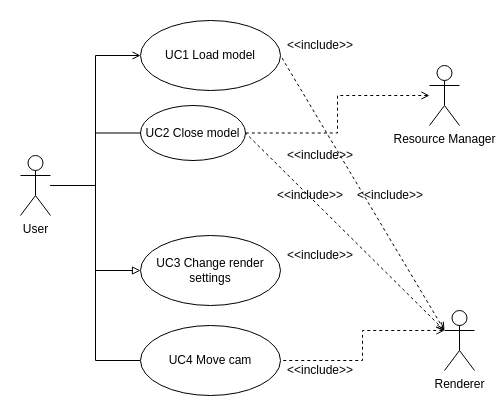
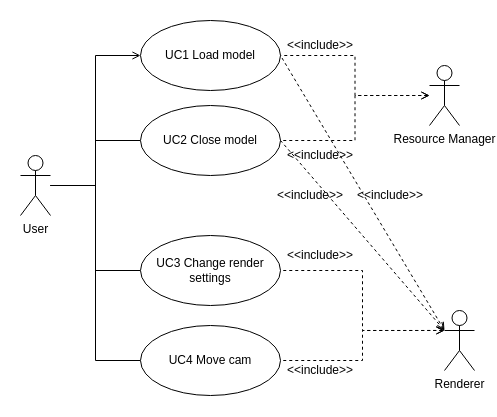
edge "UC1 Load model" -> "Resource Manager": added
node "UC2 Close model": size 105x55 -> 140x70
edge "User" -> "UC3 Change render settings": arrowhead block -> none
edge "UC3 Change render settings" -> "Renderer": added
